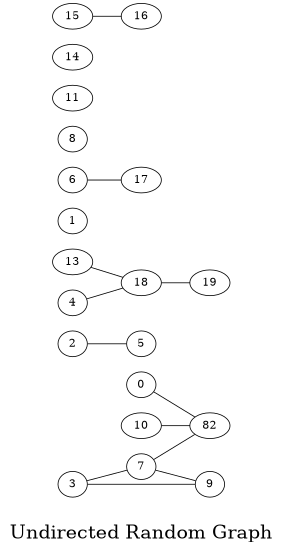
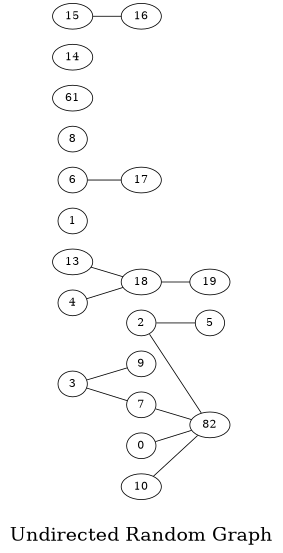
node "11": label "11" -> "61"
edge "2" -- "82": added
edge "7" -- "9": removed
